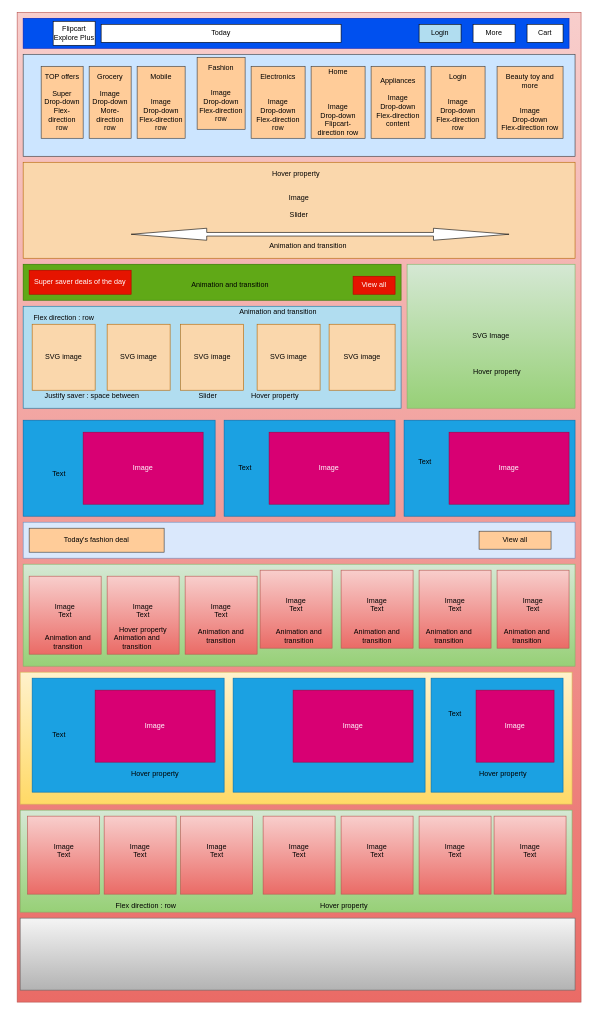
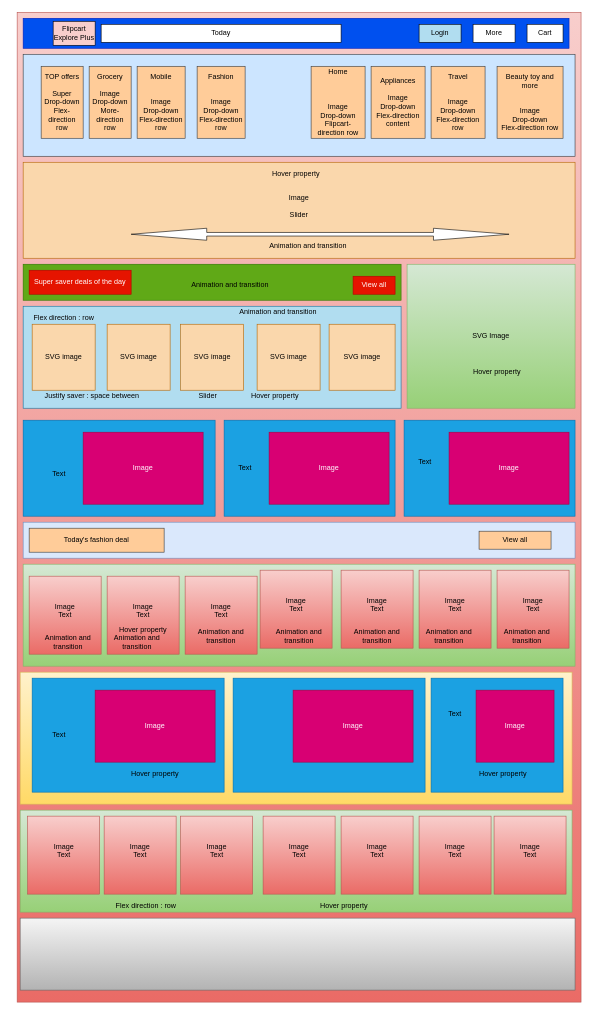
node "Flipcart Explore Plus": fillcolor #ffffff -> #f8cecc
node "Fashion Image Drop-down Flex-direction row": moved (221, 93) -> (221, 102)
node "Electronics Image Drop-down Flex-direction row": removed
node "Login Image Drop-down Flex-direction row": label "Login Image Drop-down Flex-direction row" -> "Travel Image Drop-down Flex-direction row"
